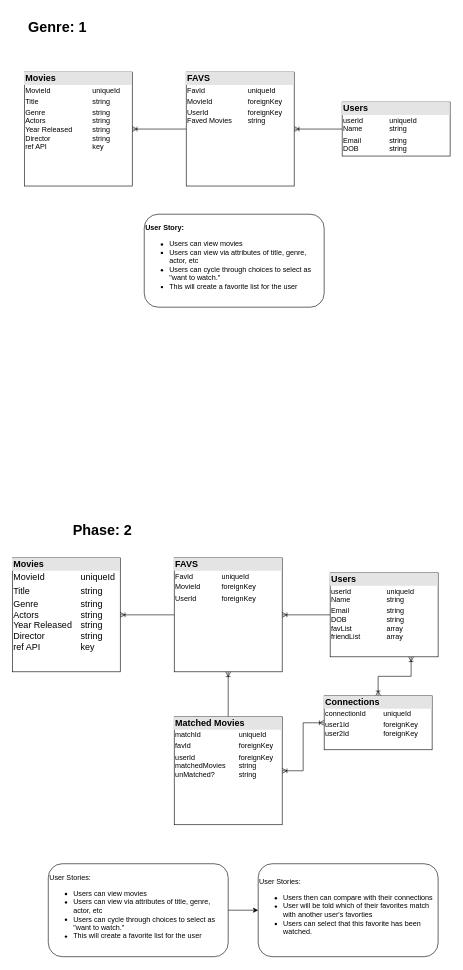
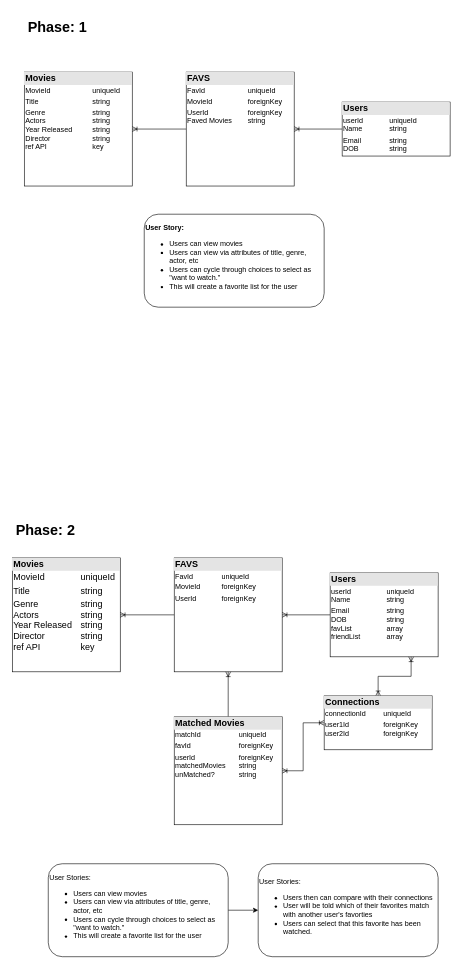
node "Genre: 1": label "Genre: 1" -> "Phase: 1"
node "Phase: 2": moved (102, 531) -> (45, 531)
